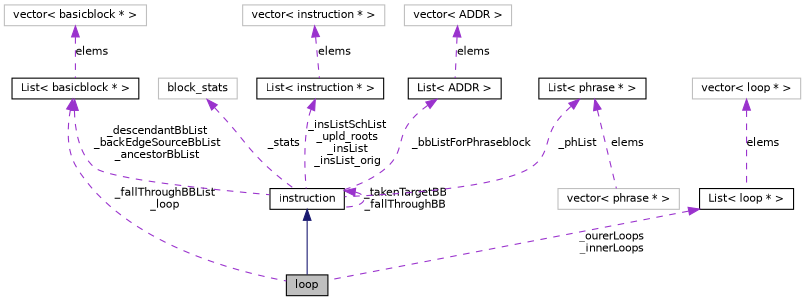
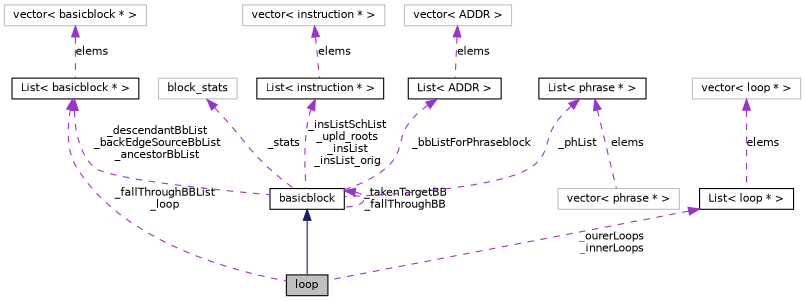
node "instruction": label "instruction" -> "basicblock"
